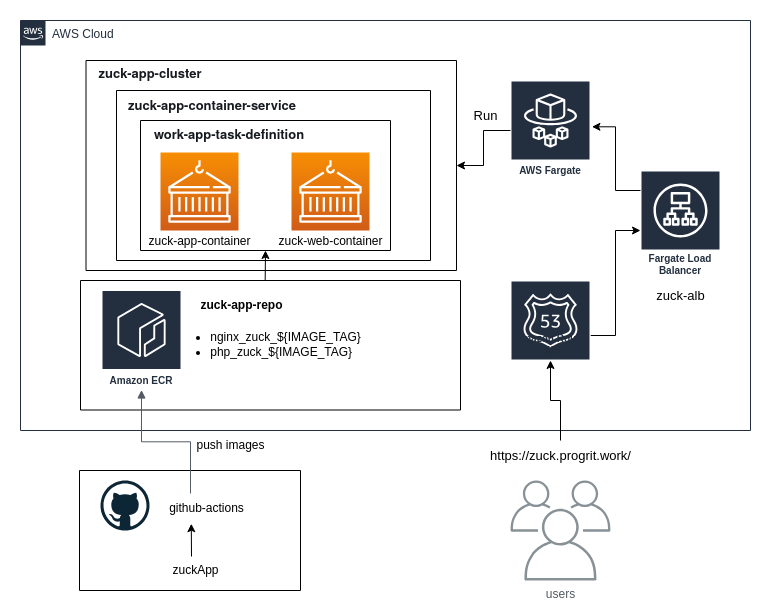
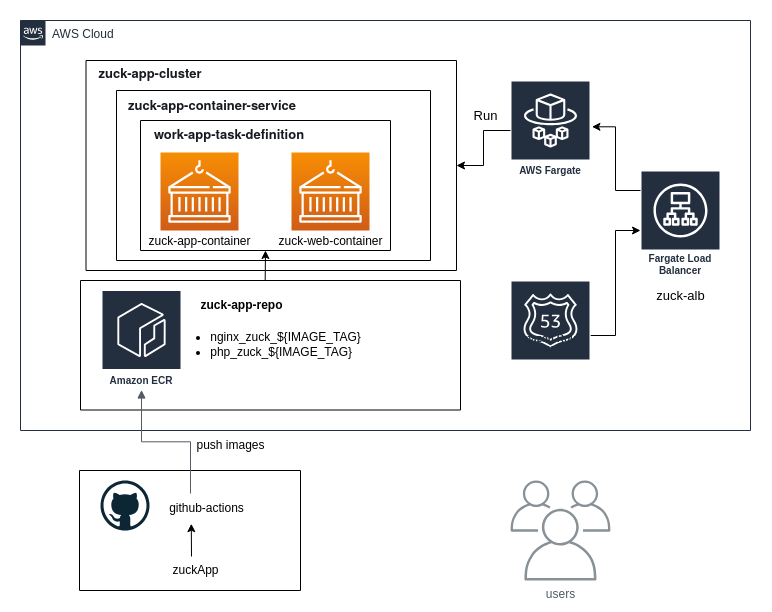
edge "https://zuck.progrit.work/" -> "Amazon Route 53": removed
node "https://zuck.progrit.work/": removed
